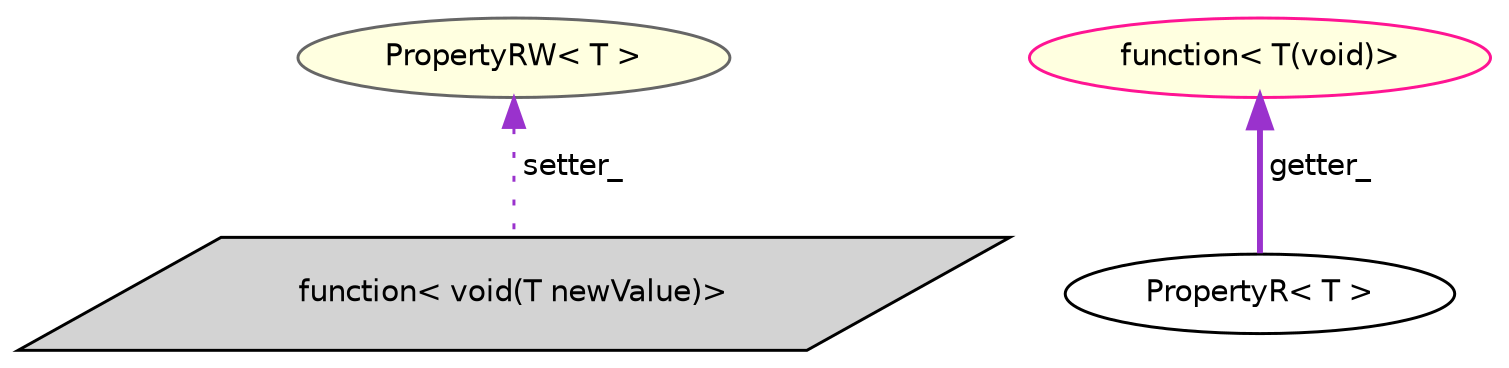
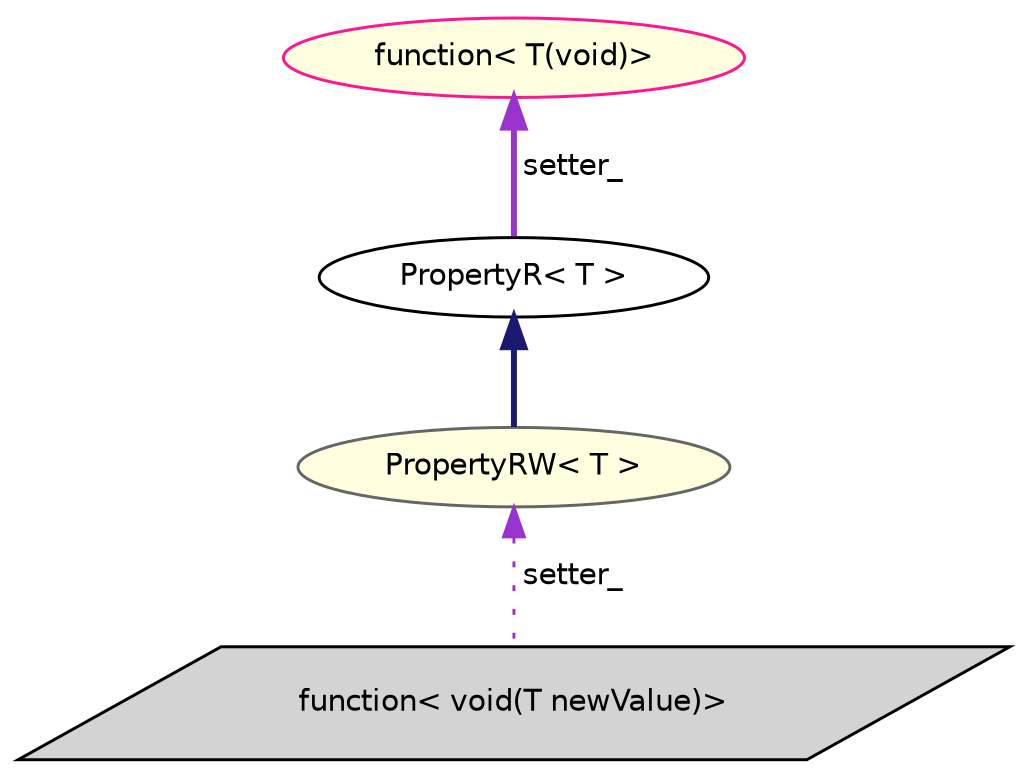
edge "PropertyR< T >" -> "function< T(void)>": label " getter_" -> " setter_"
edge "PropertyRW< T >" -> "PropertyR< T >": added
